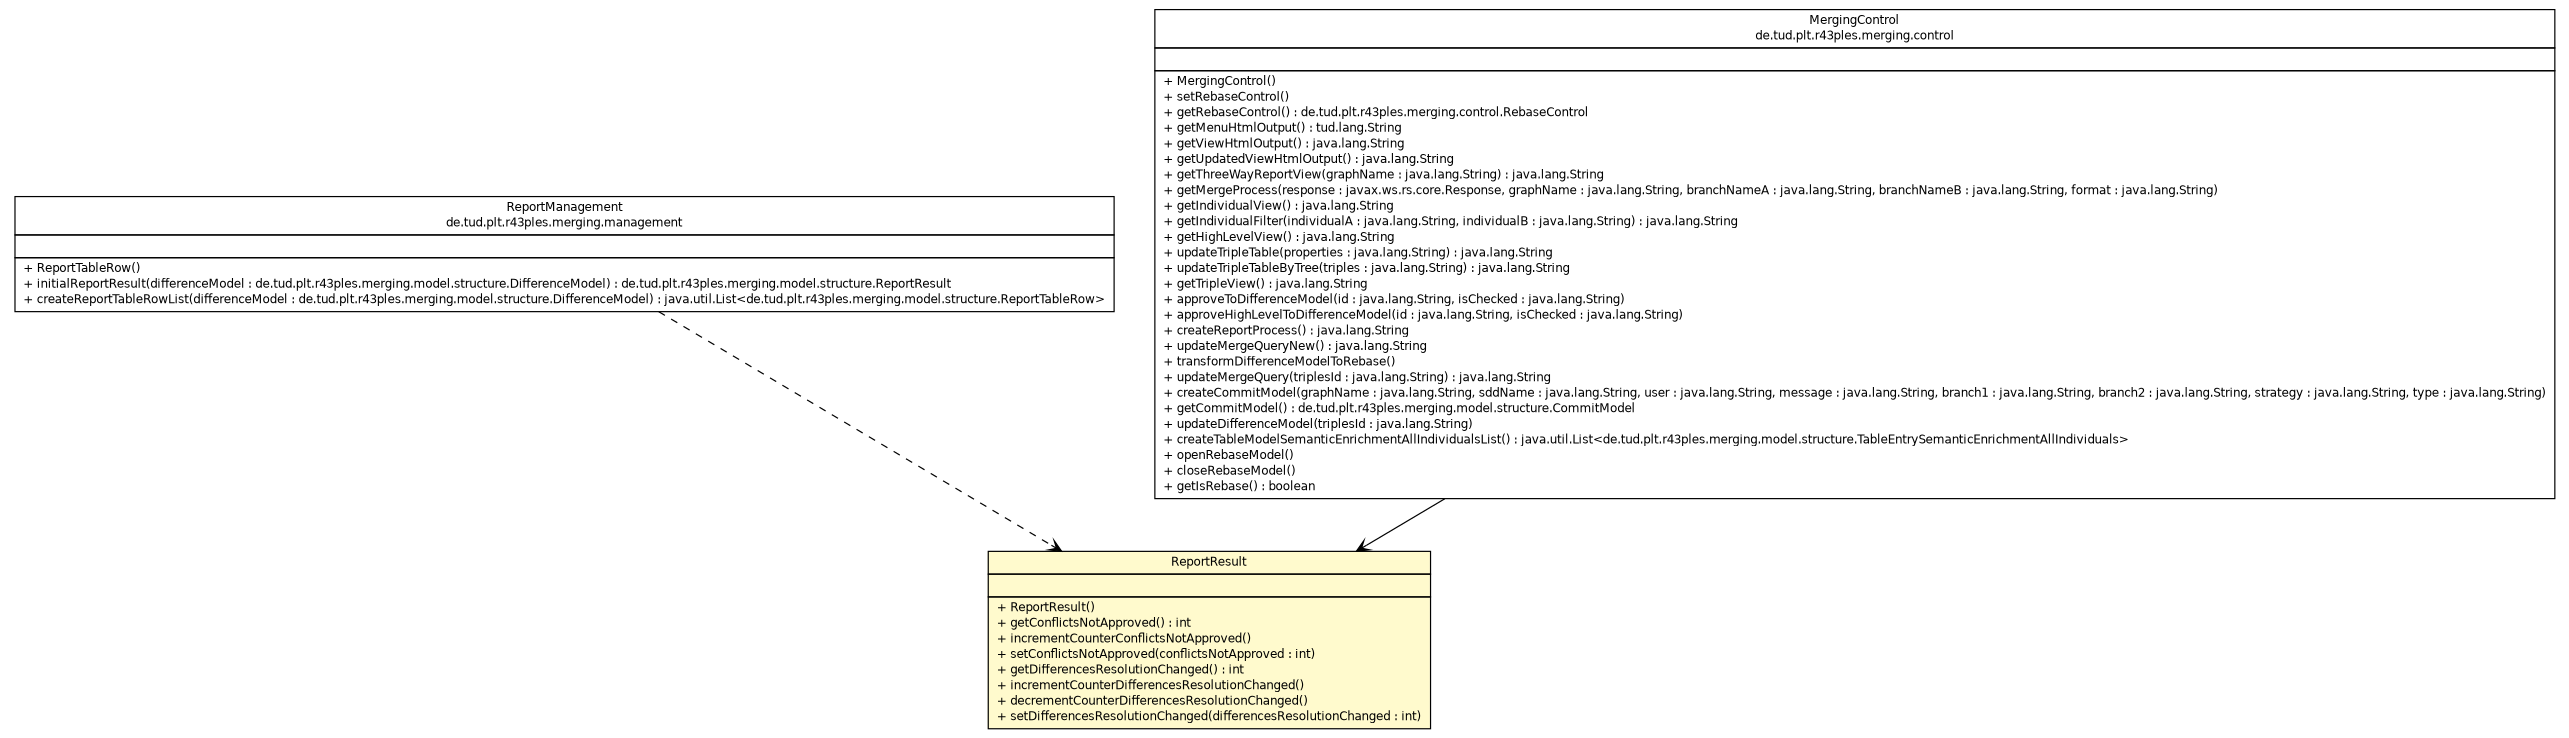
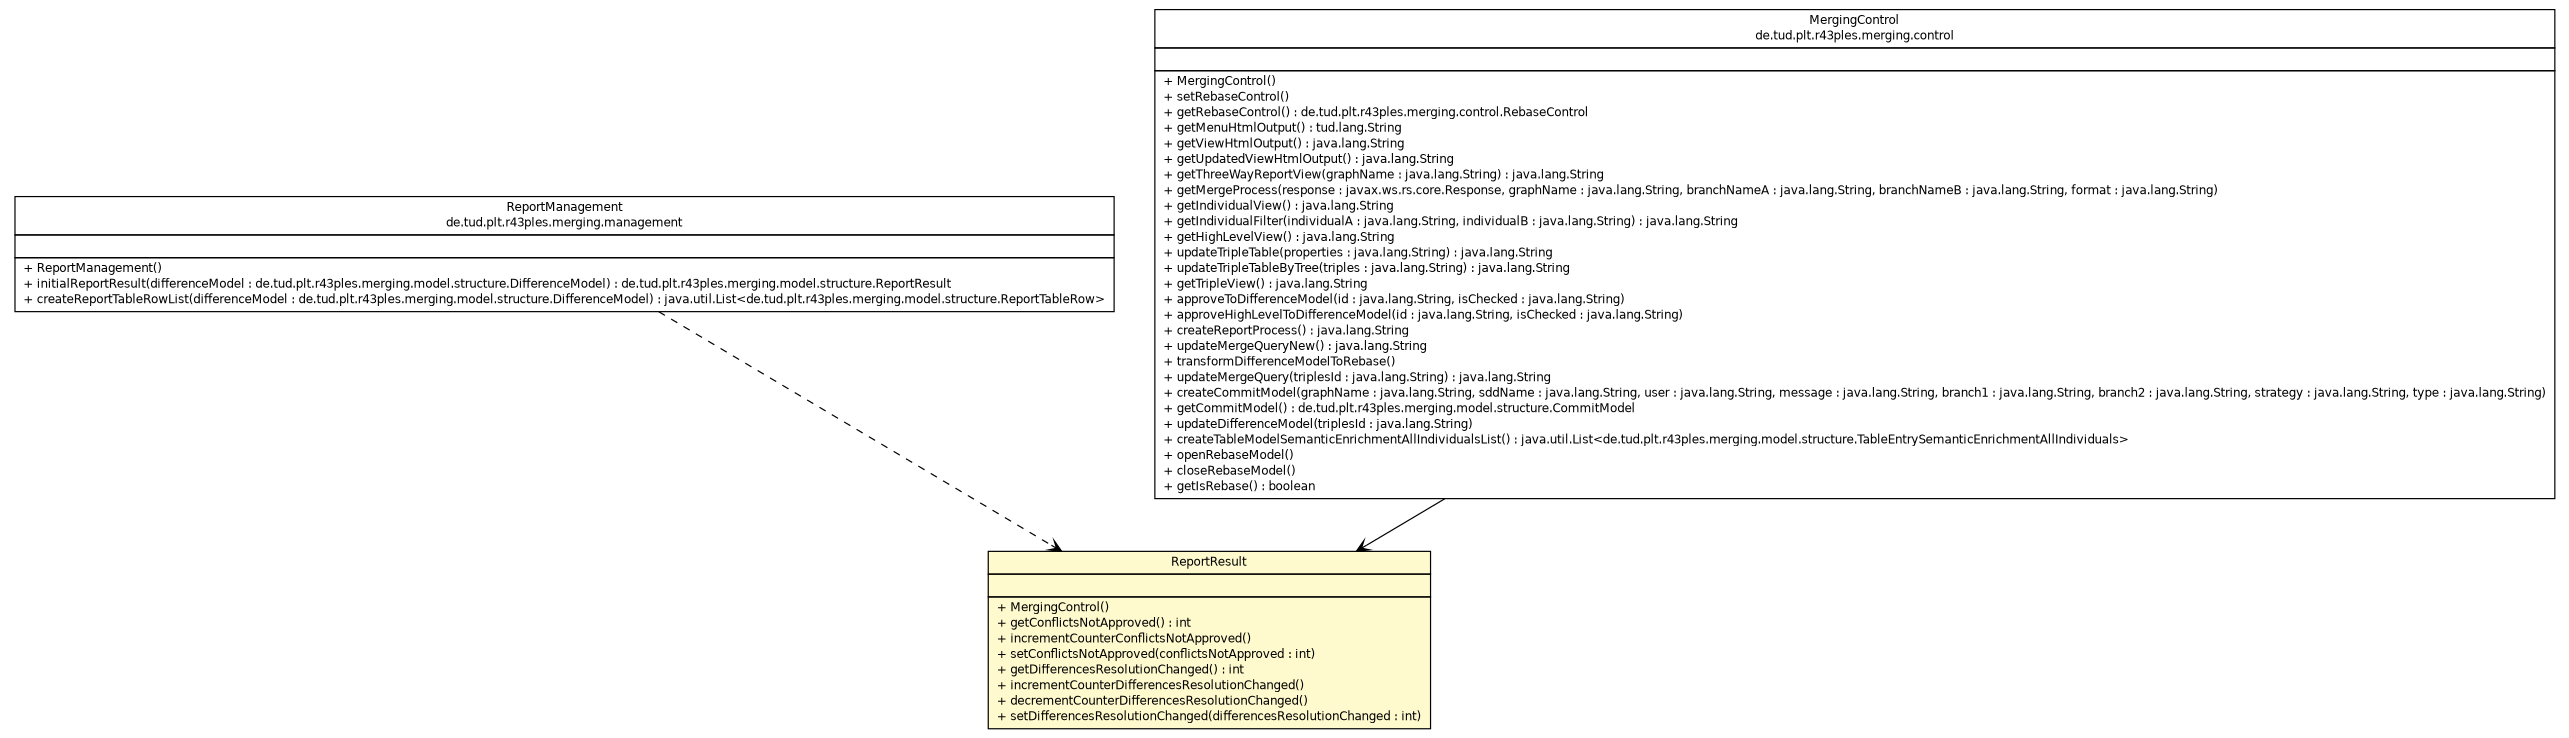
node "ReportManagement": text "+ ReportTableRow()" -> "+ ReportManagement()"
node "ReportResult": text "+ ReportResult()" -> "+ MergingControl()"
